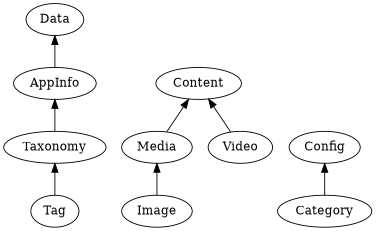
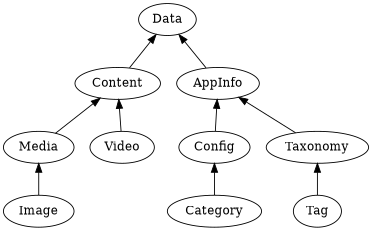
edge "Content" -> "Data": added
edge "Config" -> "AppInfo": added
